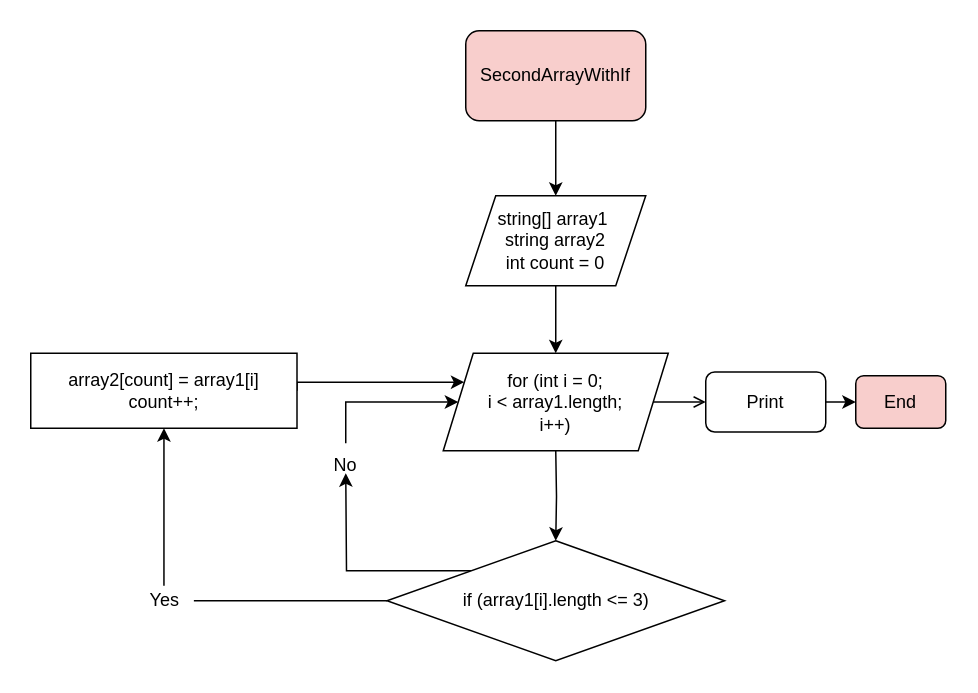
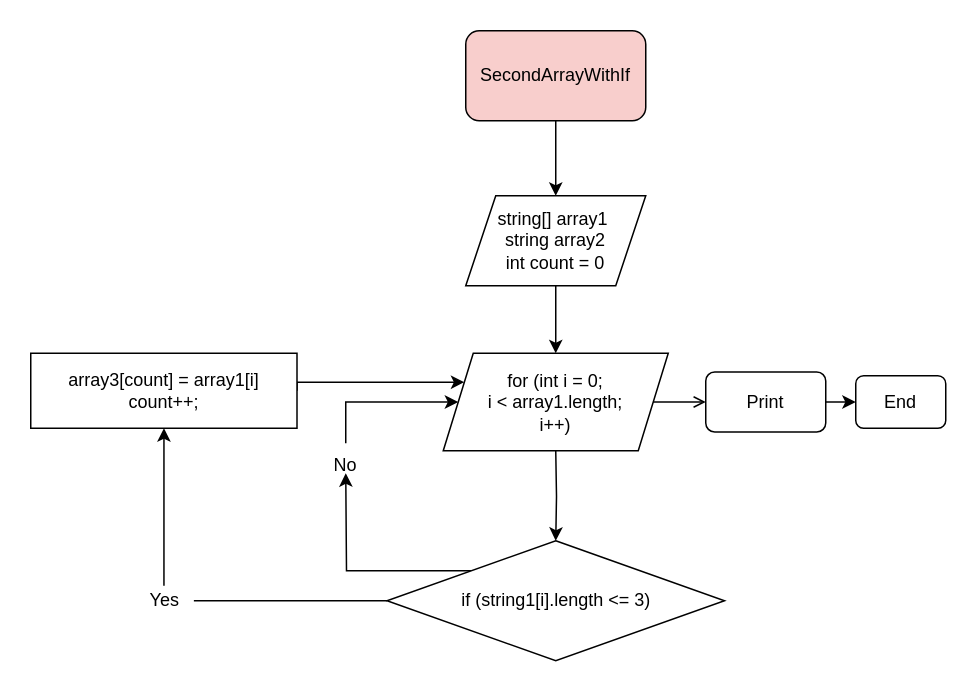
node "array2[count] = array1[i] count++;": label "array2[count] = array1[i] count++;" -> "array3[count] = array1[i] count++;"
node "End": fillcolor #f8cecc -> #ffffff
node "if (array1[i].length <= 3)": label "if (array1[i].length <= 3)" -> "if (string1[i].length <= 3)"
